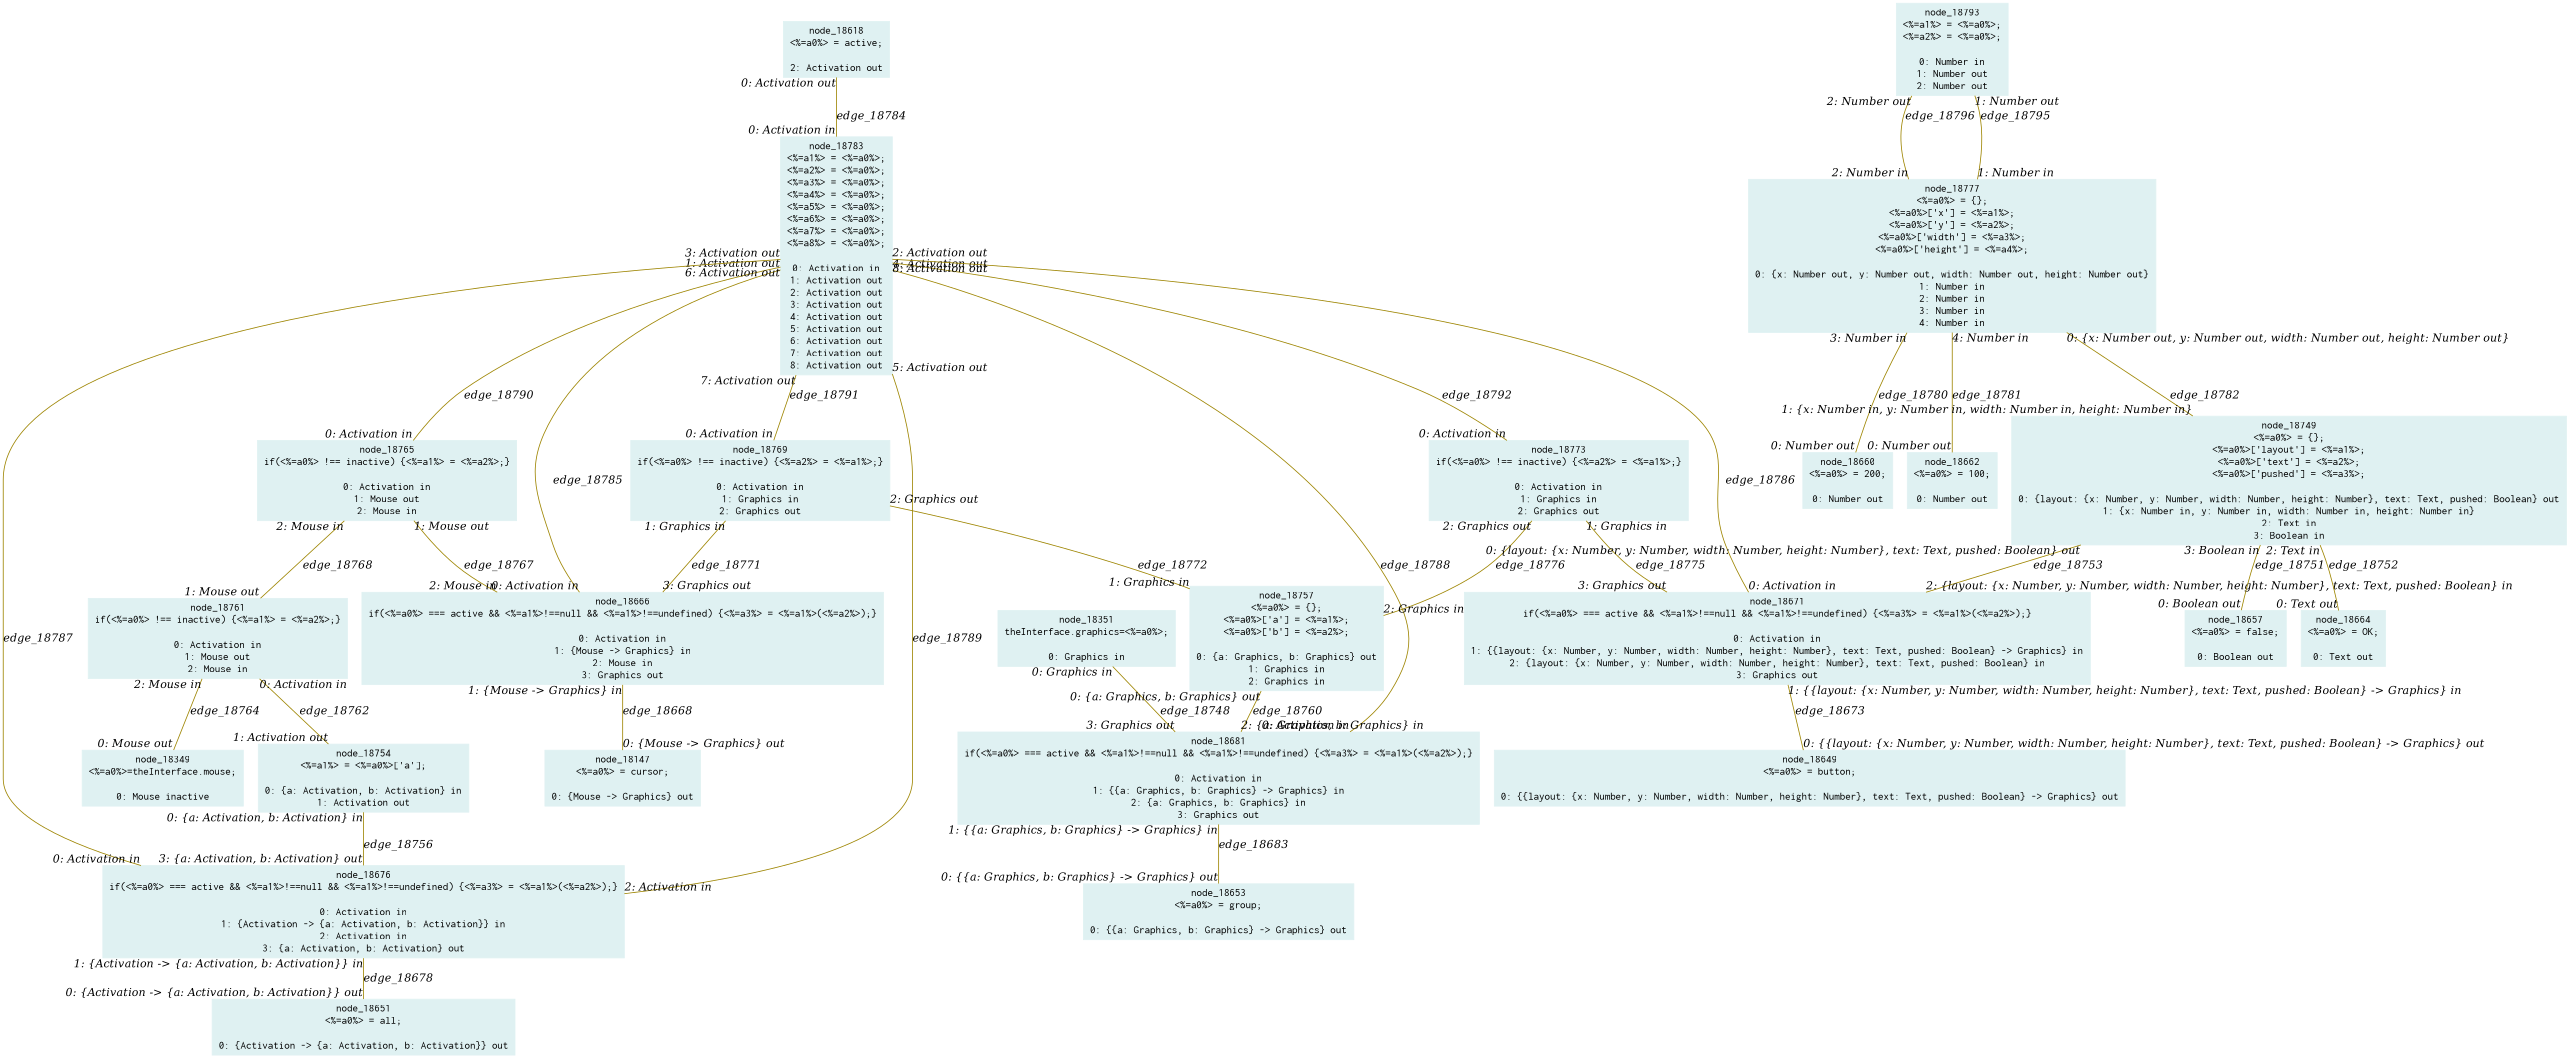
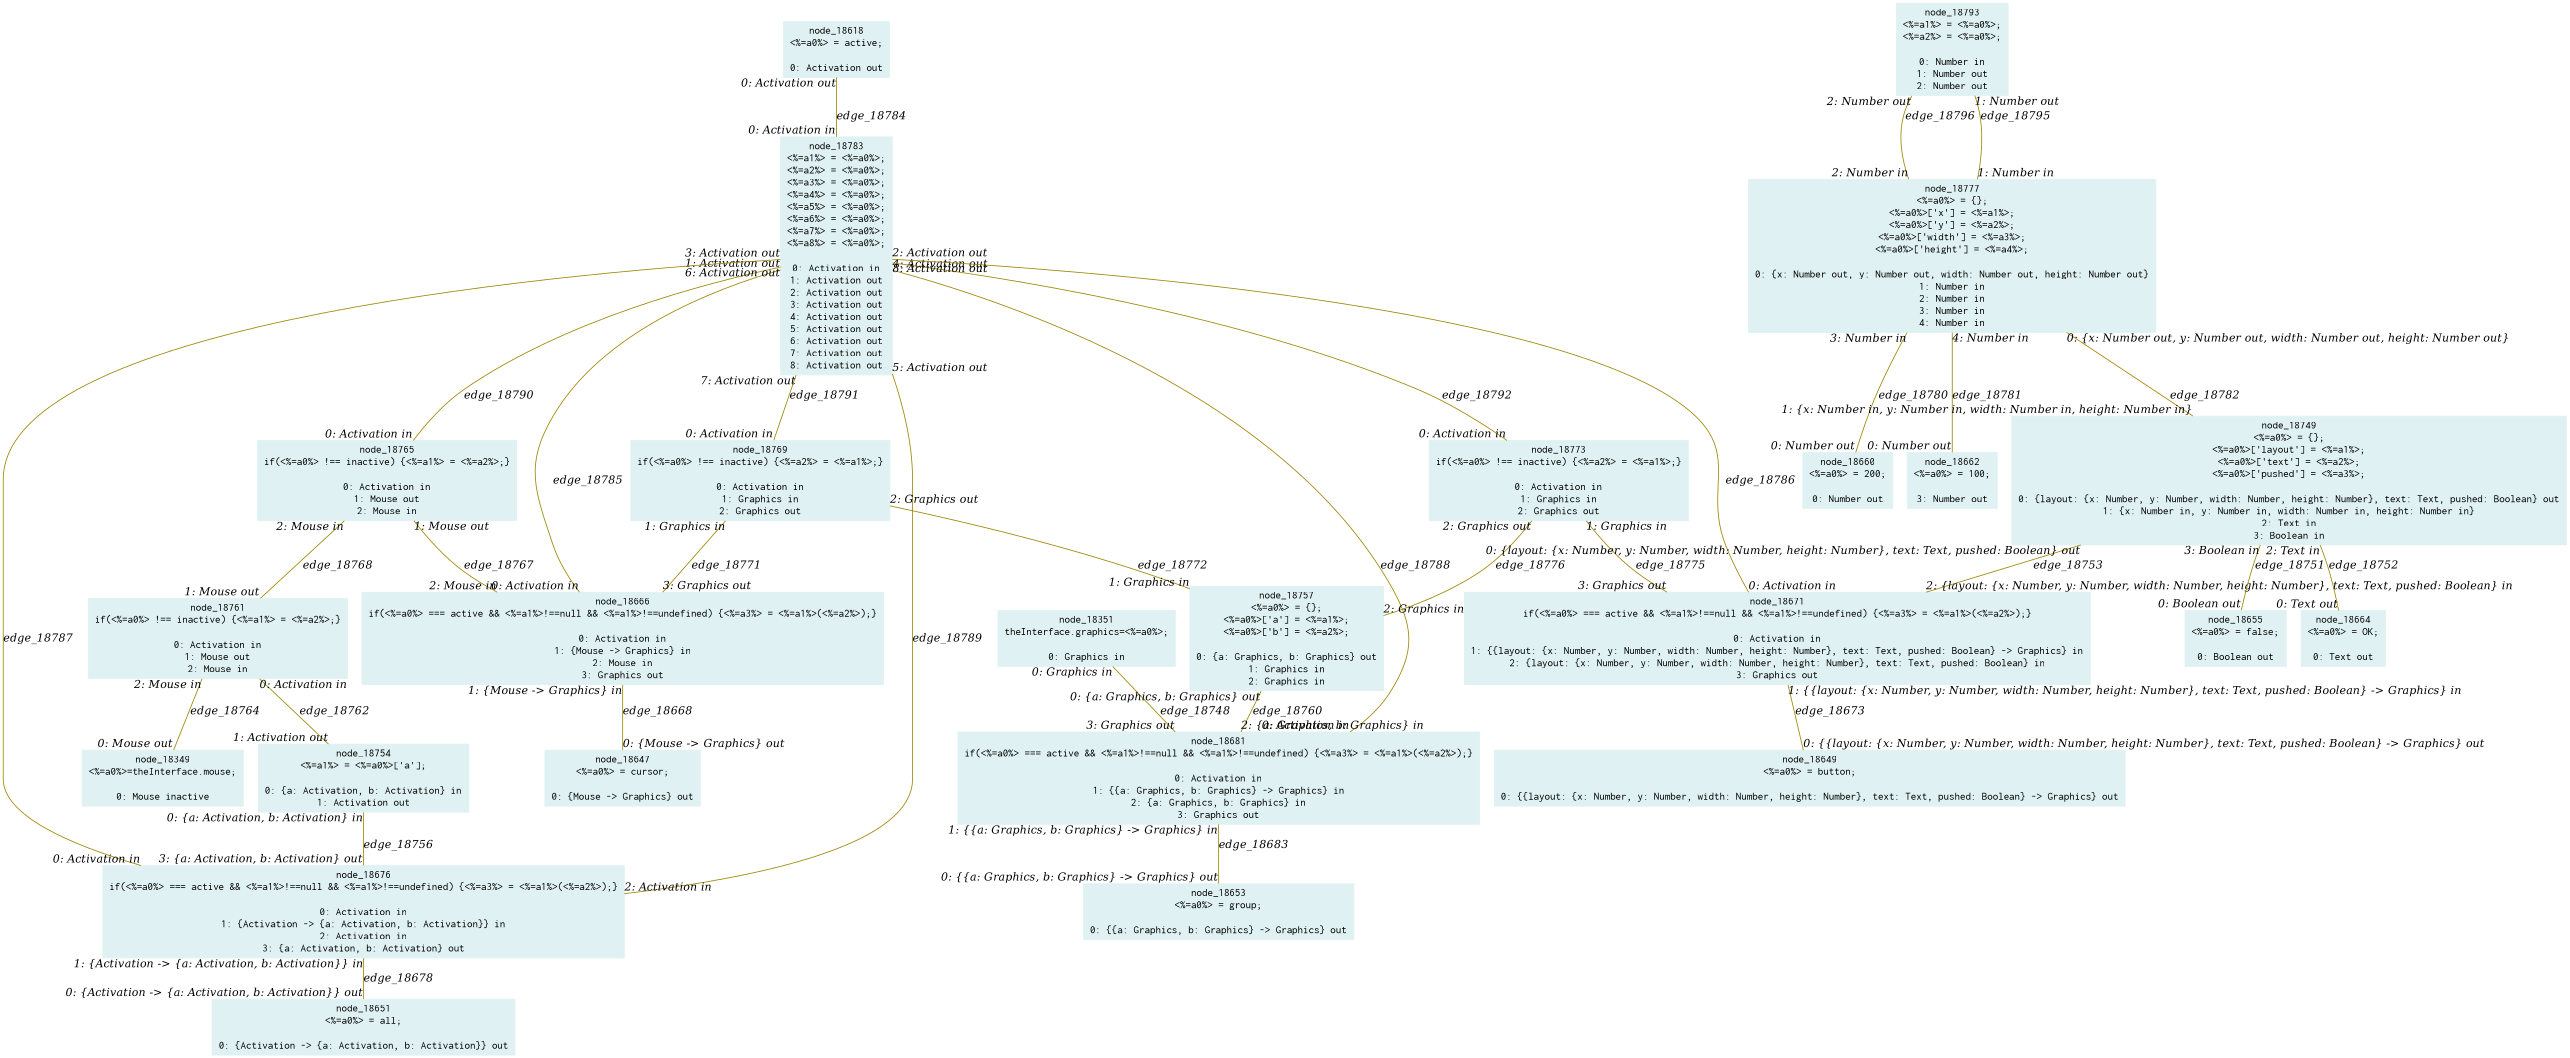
node "node_18618 <%=a0%> = active; 2: Activation out": label "node_18618 <%=a0%> = active; 2: Activation out" -> "node_18618 <%=a0%> = active; 0: Activation out"
node "node_18662 <%=a0%> = 100; 0: Number out": label "node_18662 <%=a0%> = 100; 0: Number out" -> "node_18662 <%=a0%> = 100; 3: Number out"
node "node_18657 <%=a0%> = false; 0: Boolean out": label "node_18657 <%=a0%> = false; 0: Boolean out" -> "node_18655 <%=a0%> = false; 0: Boolean out"
node "node_18147 <%=a0%> = cursor; 0: {Mouse -> Graphics} out": label "node_18147 <%=a0%> = cursor; 0: {Mouse -> Graphics} out" -> "node_18647 <%=a0%> = cursor; 0: {Mouse -> Graphics} out"
